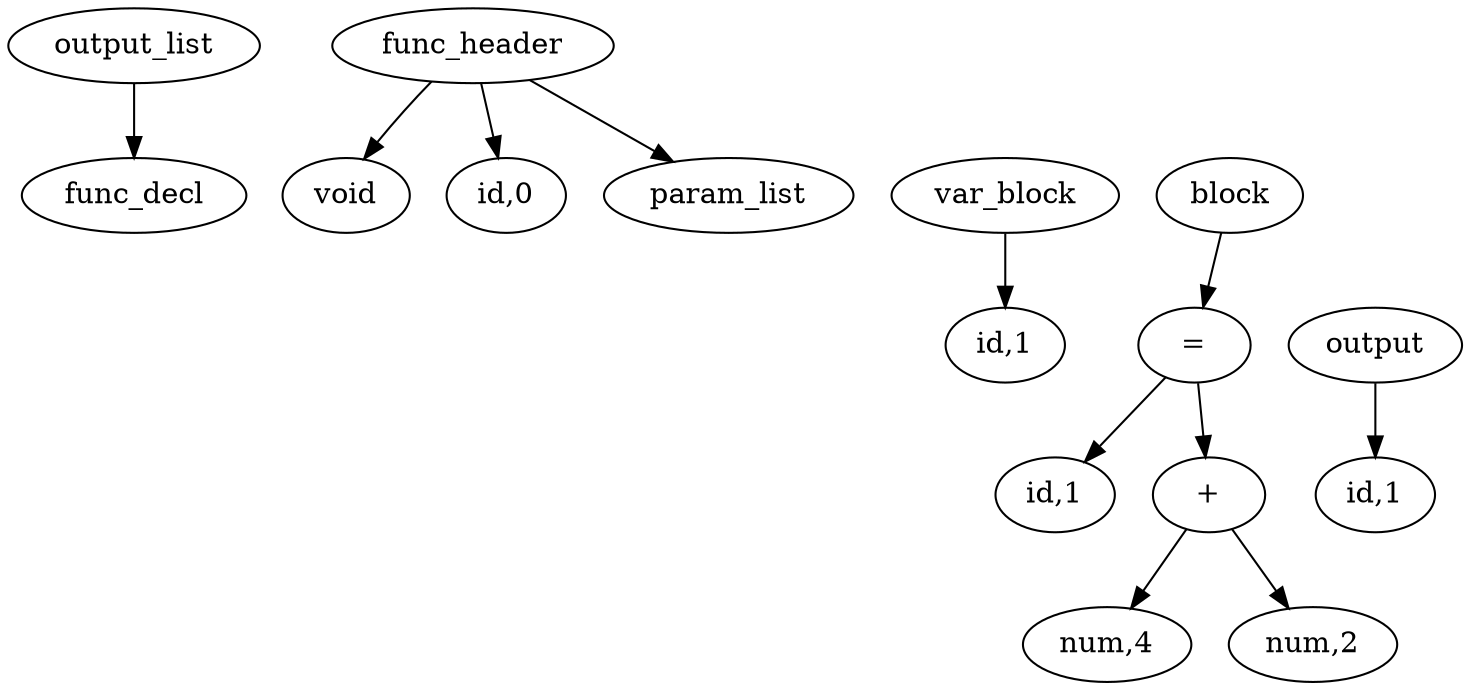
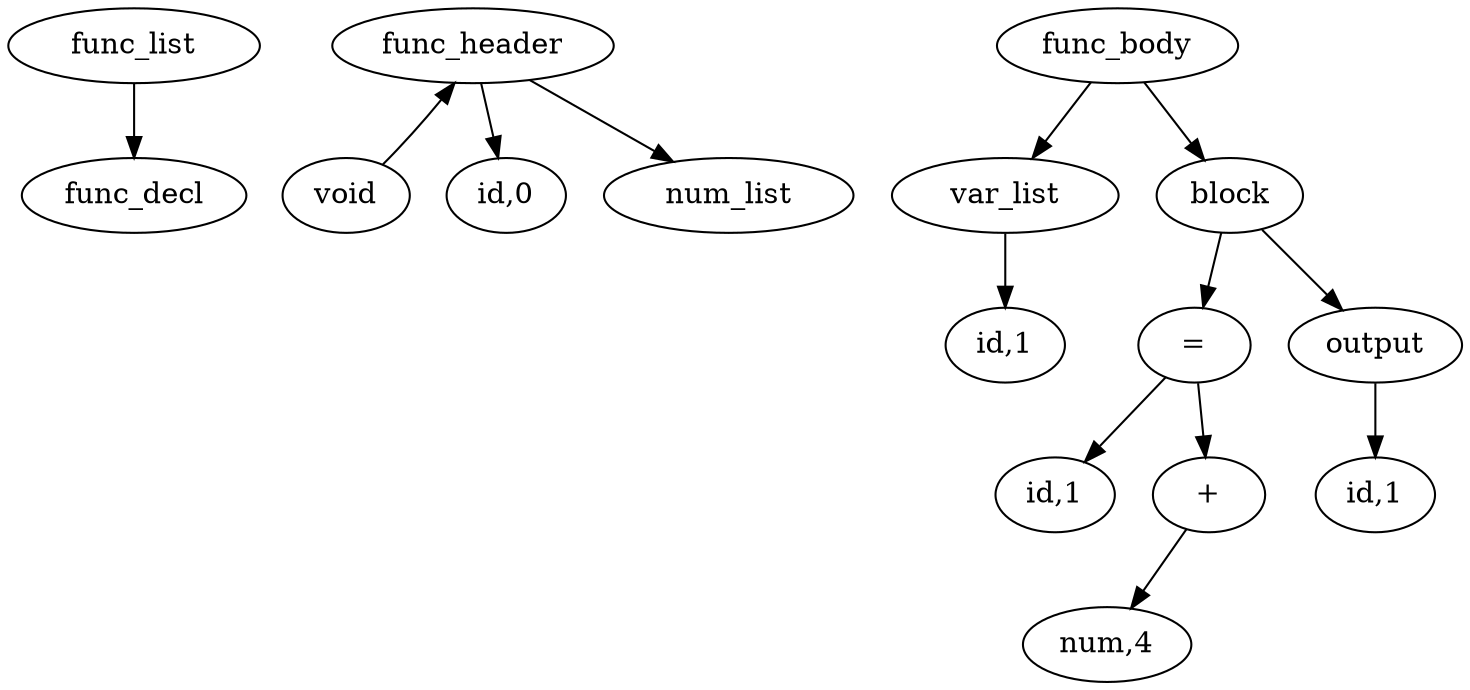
node "output_list": label "output_list" -> "func_list"
node "func_body": added
edge "func_header" -> "void": reversed
node "param_list": label "param_list" -> "num_list"
node "var_block": label "var_block" -> "var_list"
edge "block" -> "output": added
node "num,2": removed
